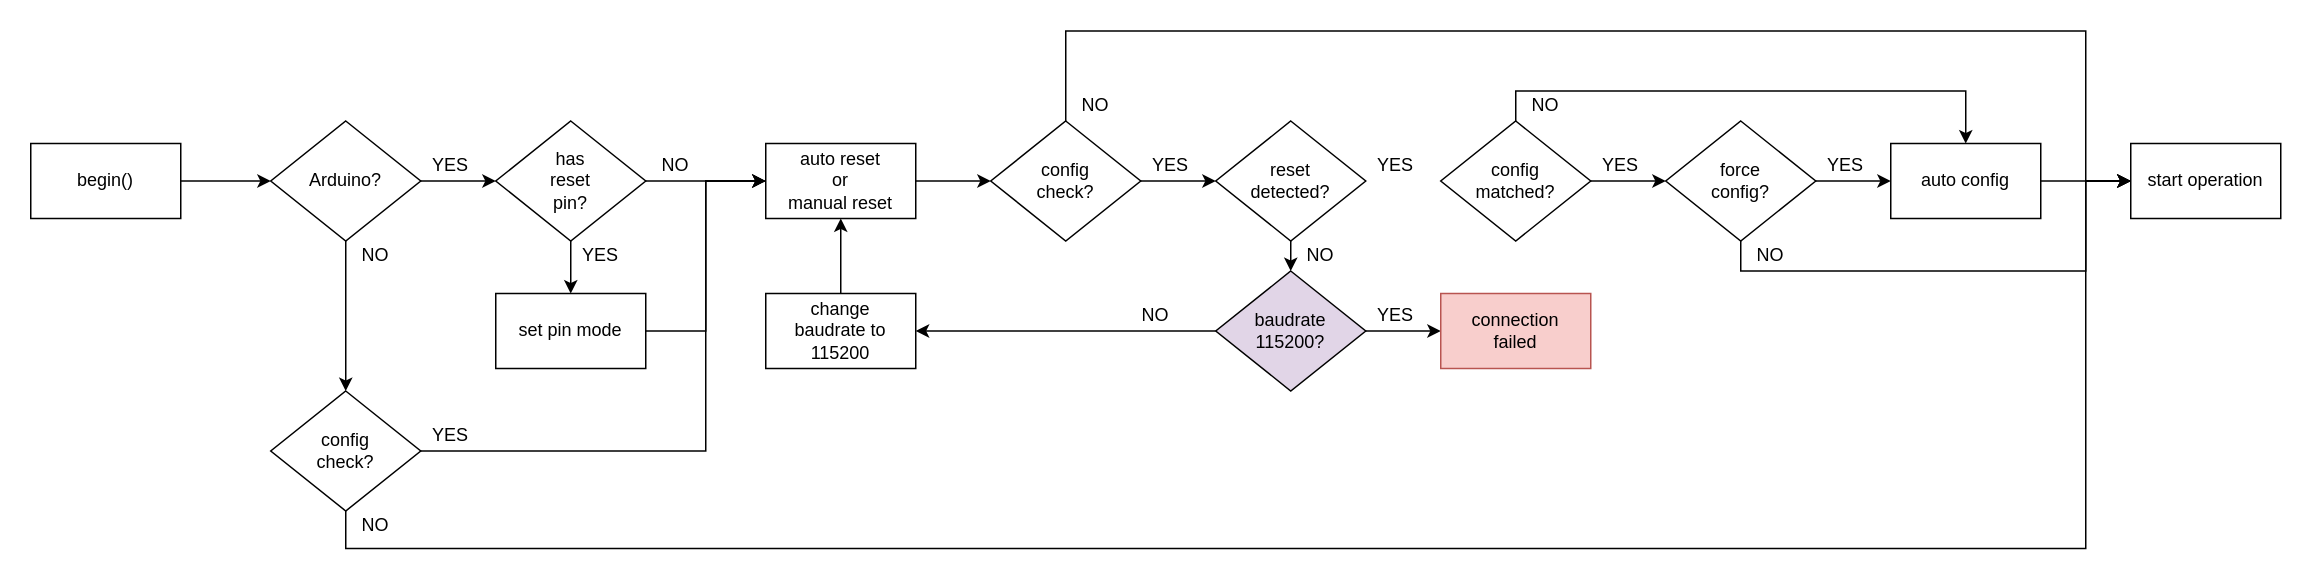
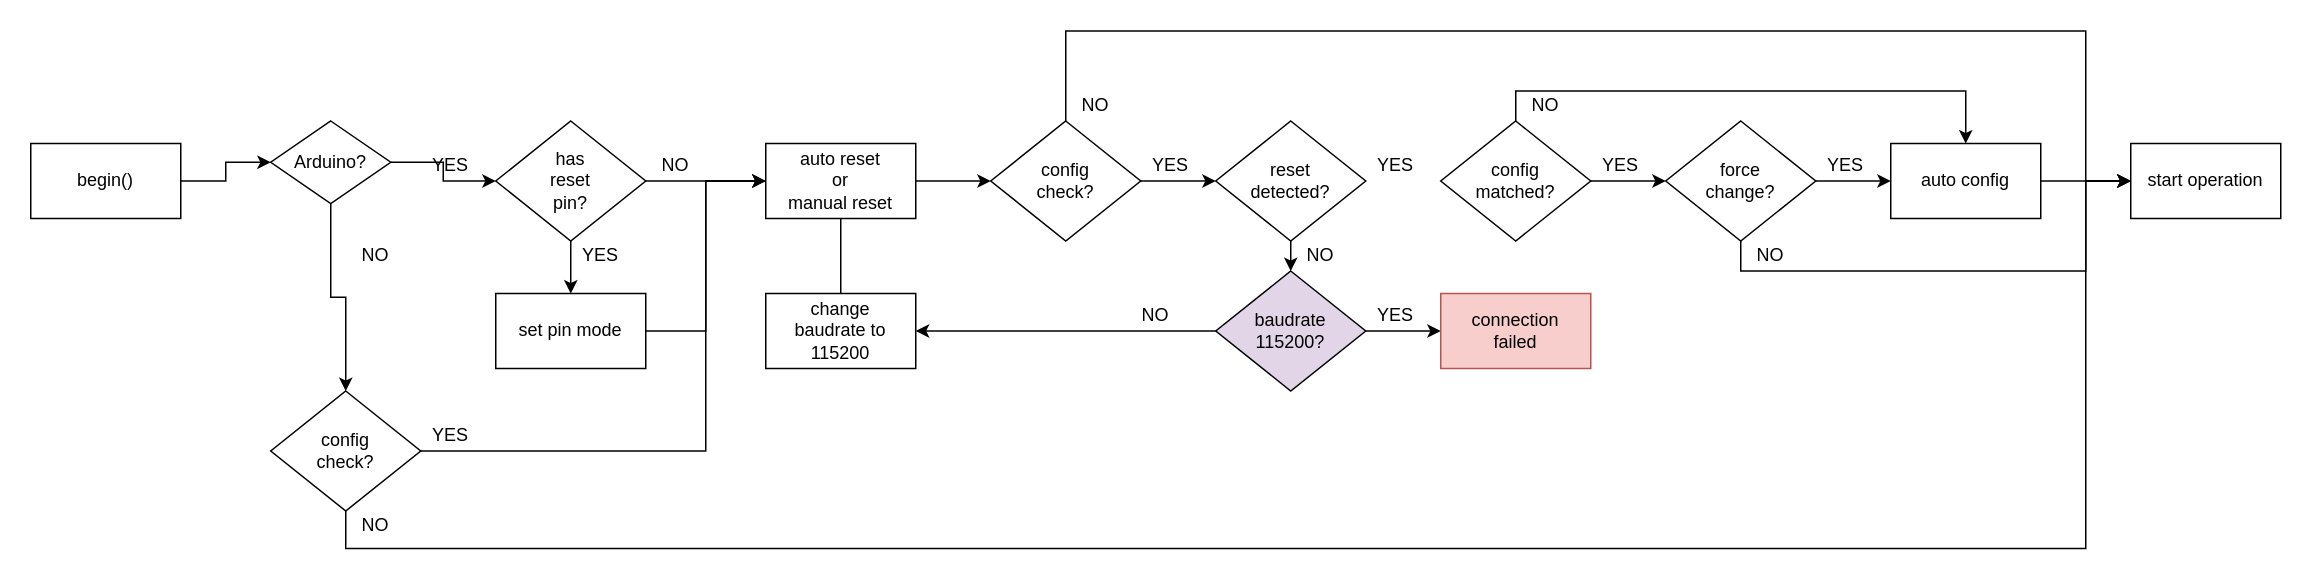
node "Arduino?": size 150x120 -> 120x83
node "force config?": label "force config?" -> "force change?"
edge "change baudrate to 115200" -> "auto reset or manual reset": arrowhead classic -> none
